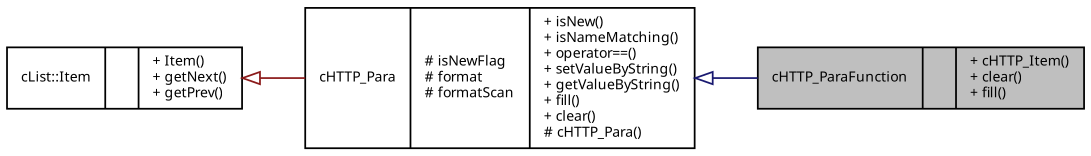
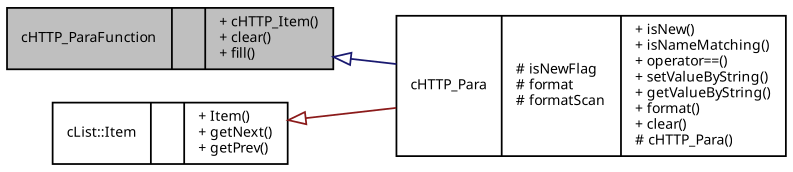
edge "cHTTP_ParaFunction" -> "cHTTP_Para": reversed
node "cHTTP_Para": text "+ fill()" -> "+ format()"
